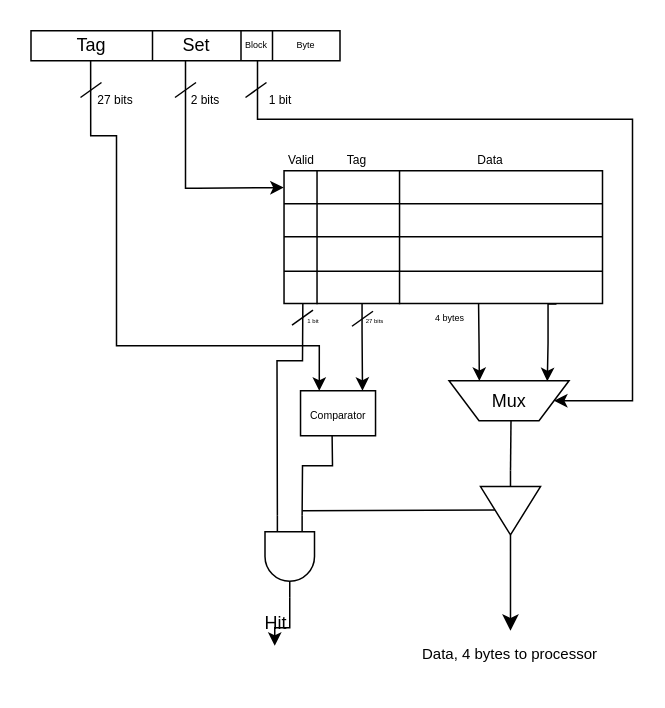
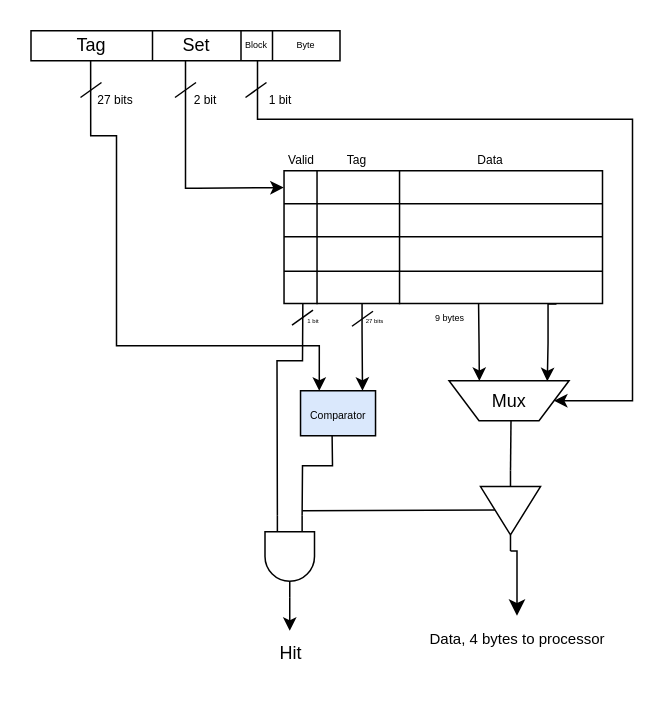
node "2 bits": label "2 bits" -> "2 bit"
node "4 bytes": label "4 bytes" -> "9 bytes"
node "Comparator": fillcolor #ffffff -> #dae8fc
node "Hit": moved (275, 623) -> (290, 653)
node "Data, 4 bytes to processor": moved (509, 653) -> (517, 638)
